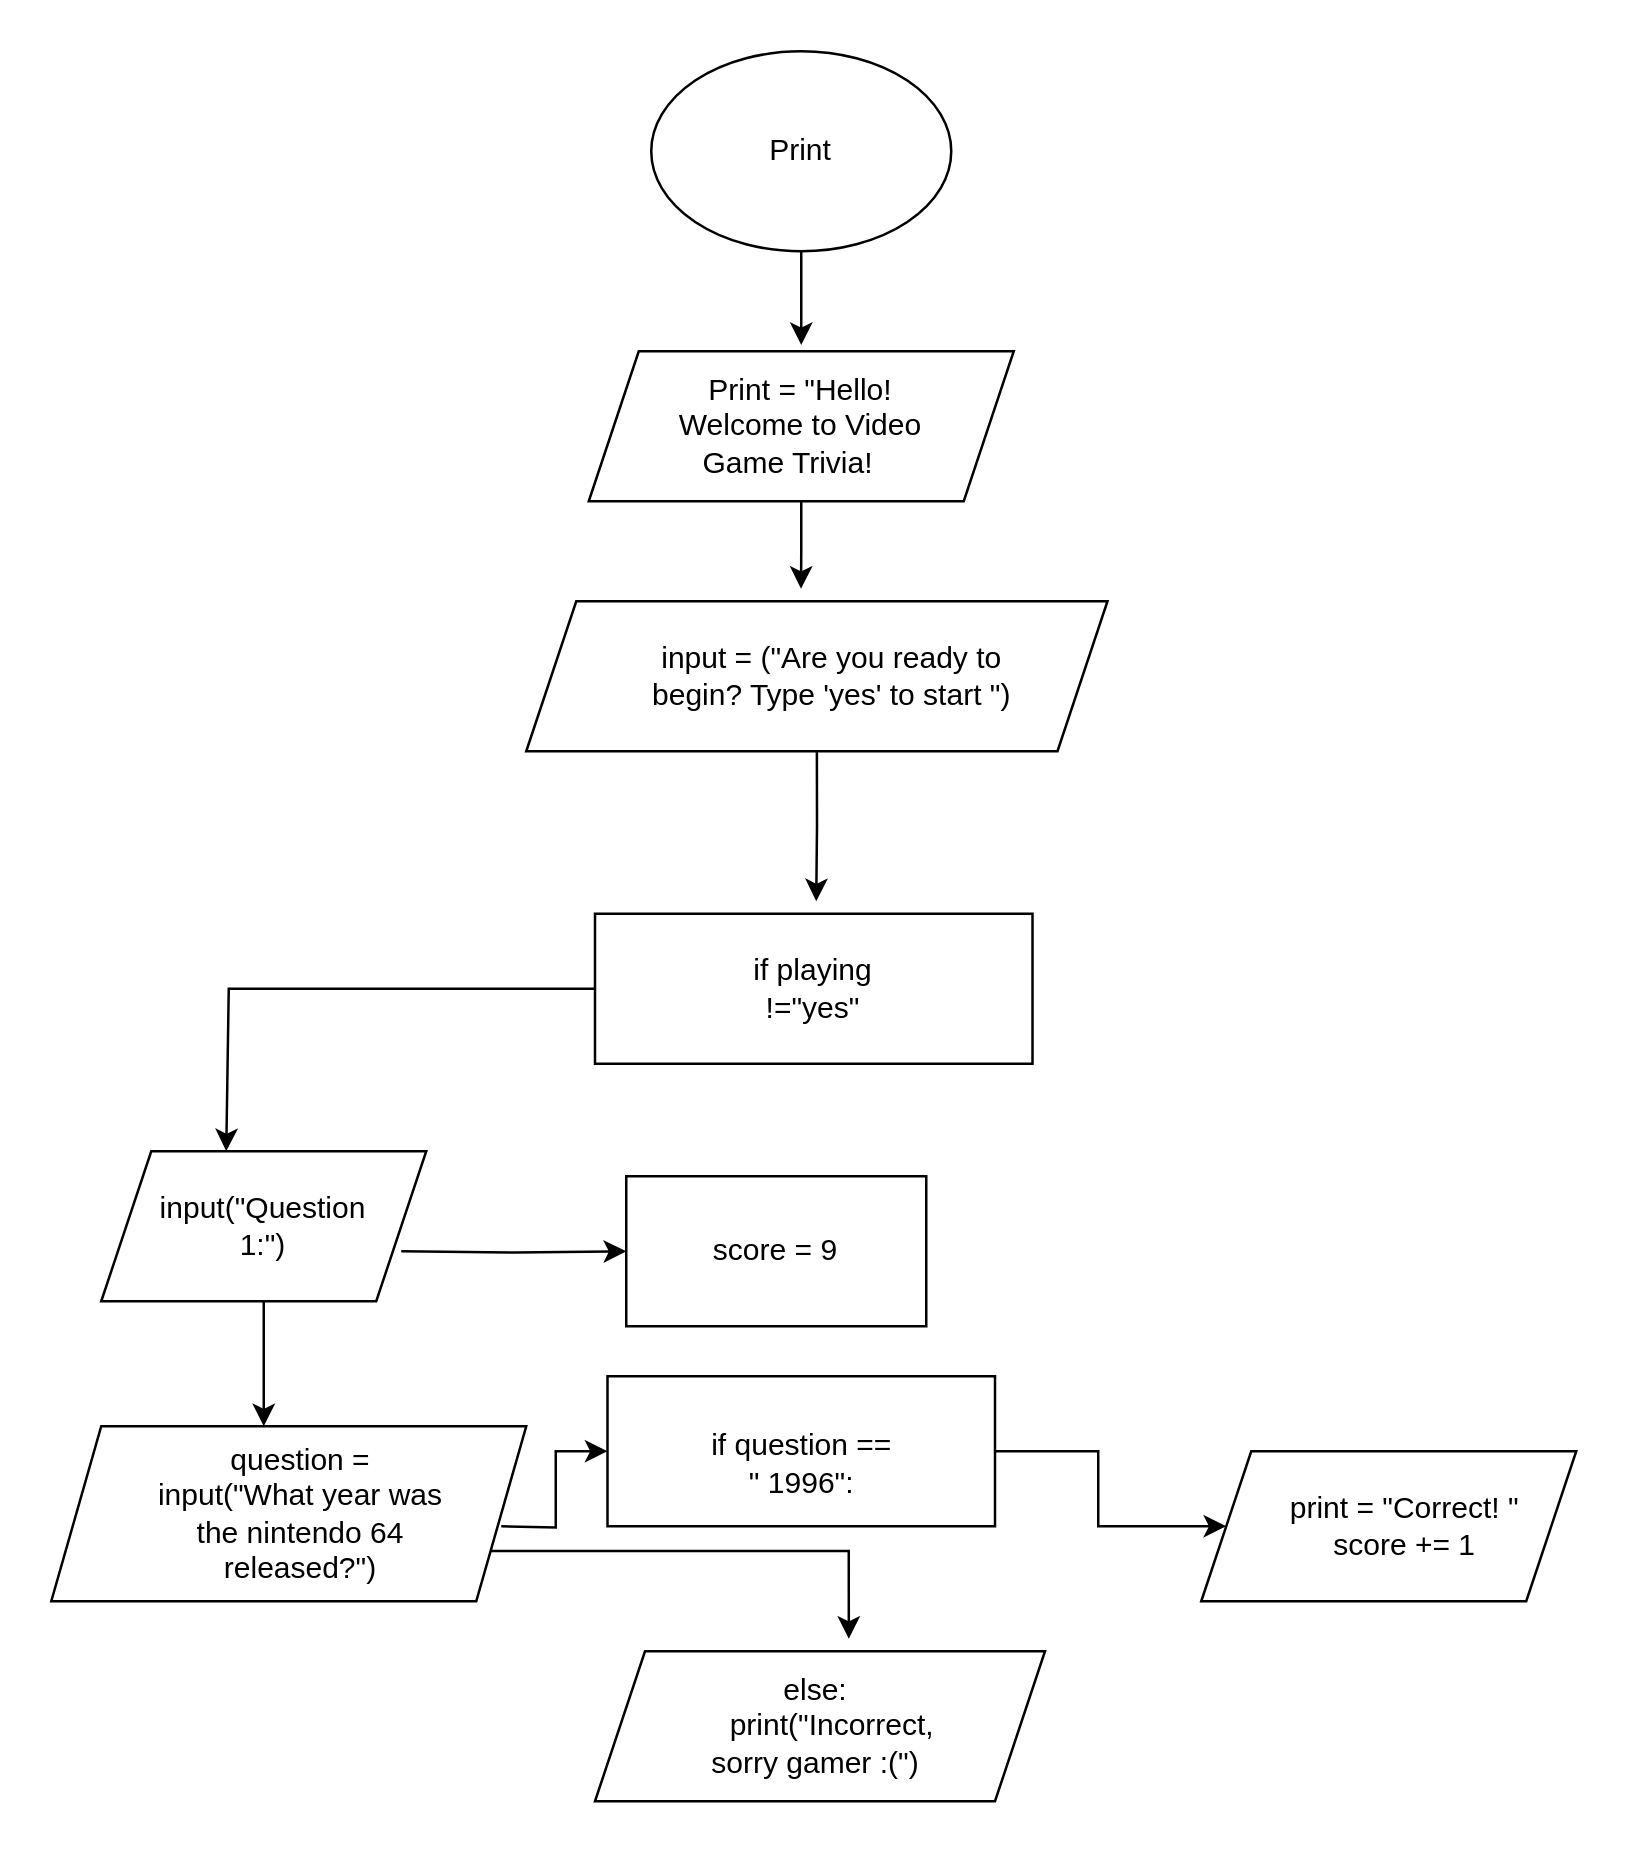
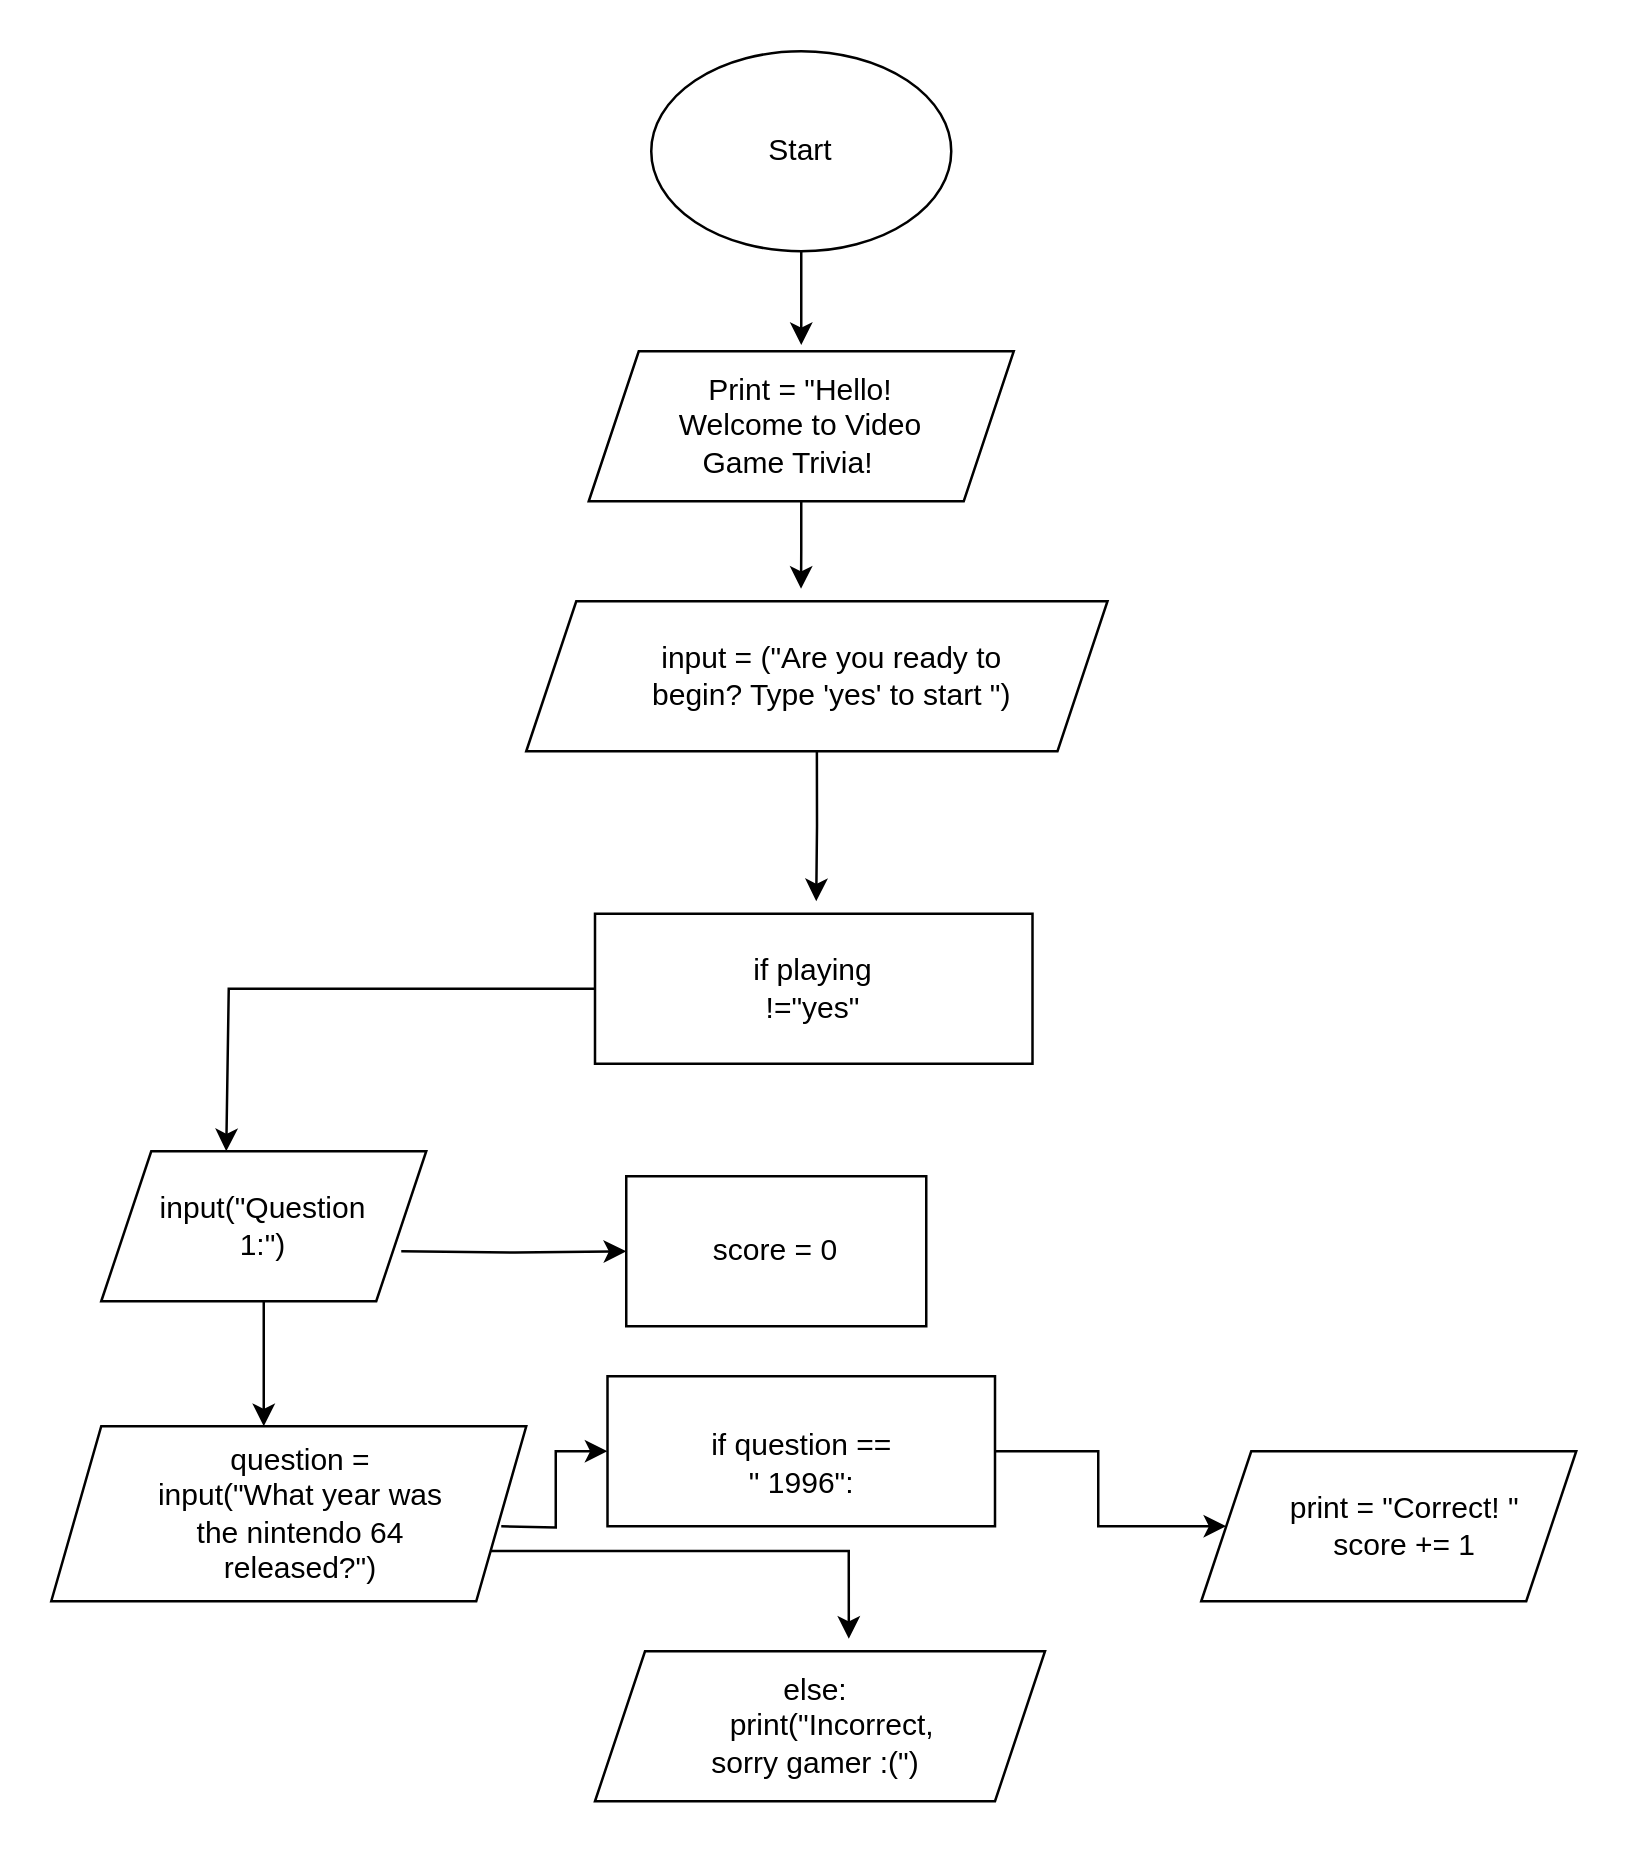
node "Print": label "Print" -> "Start"
node "score = 9": label "score = 9" -> "score = 0"
